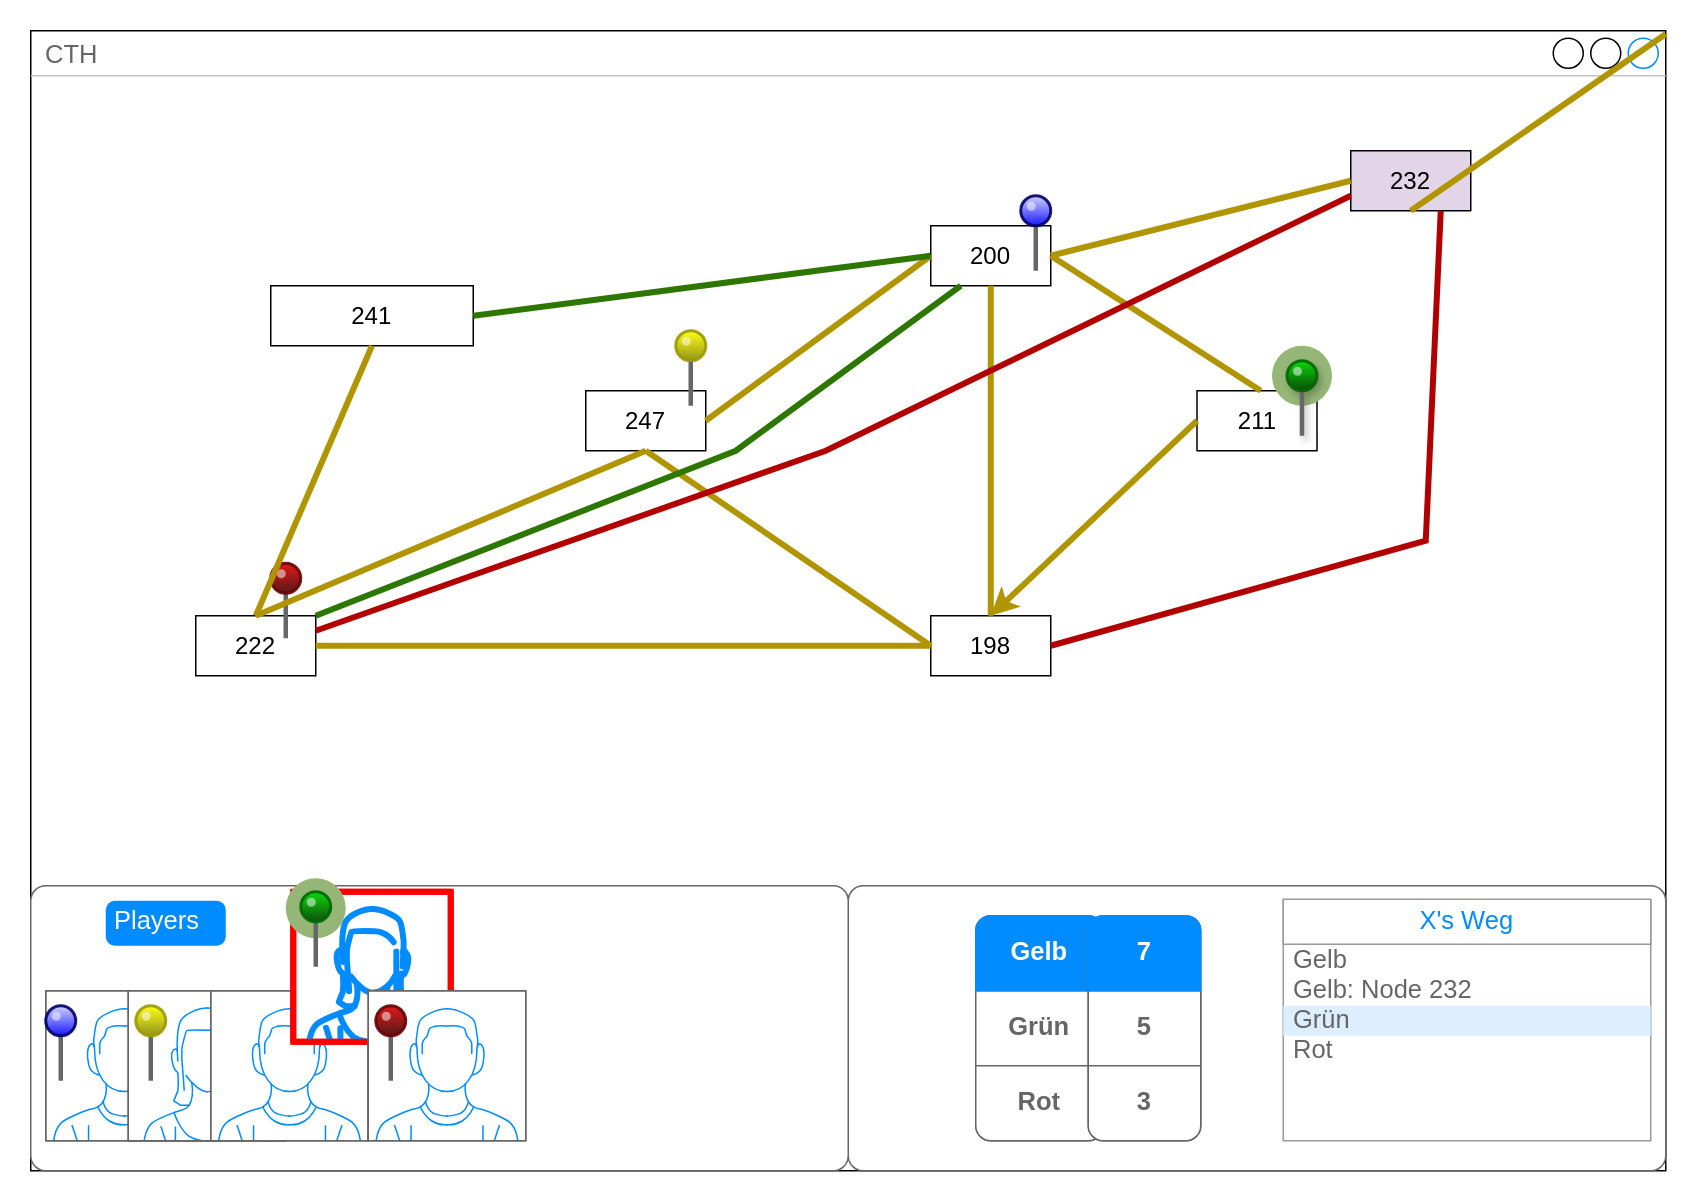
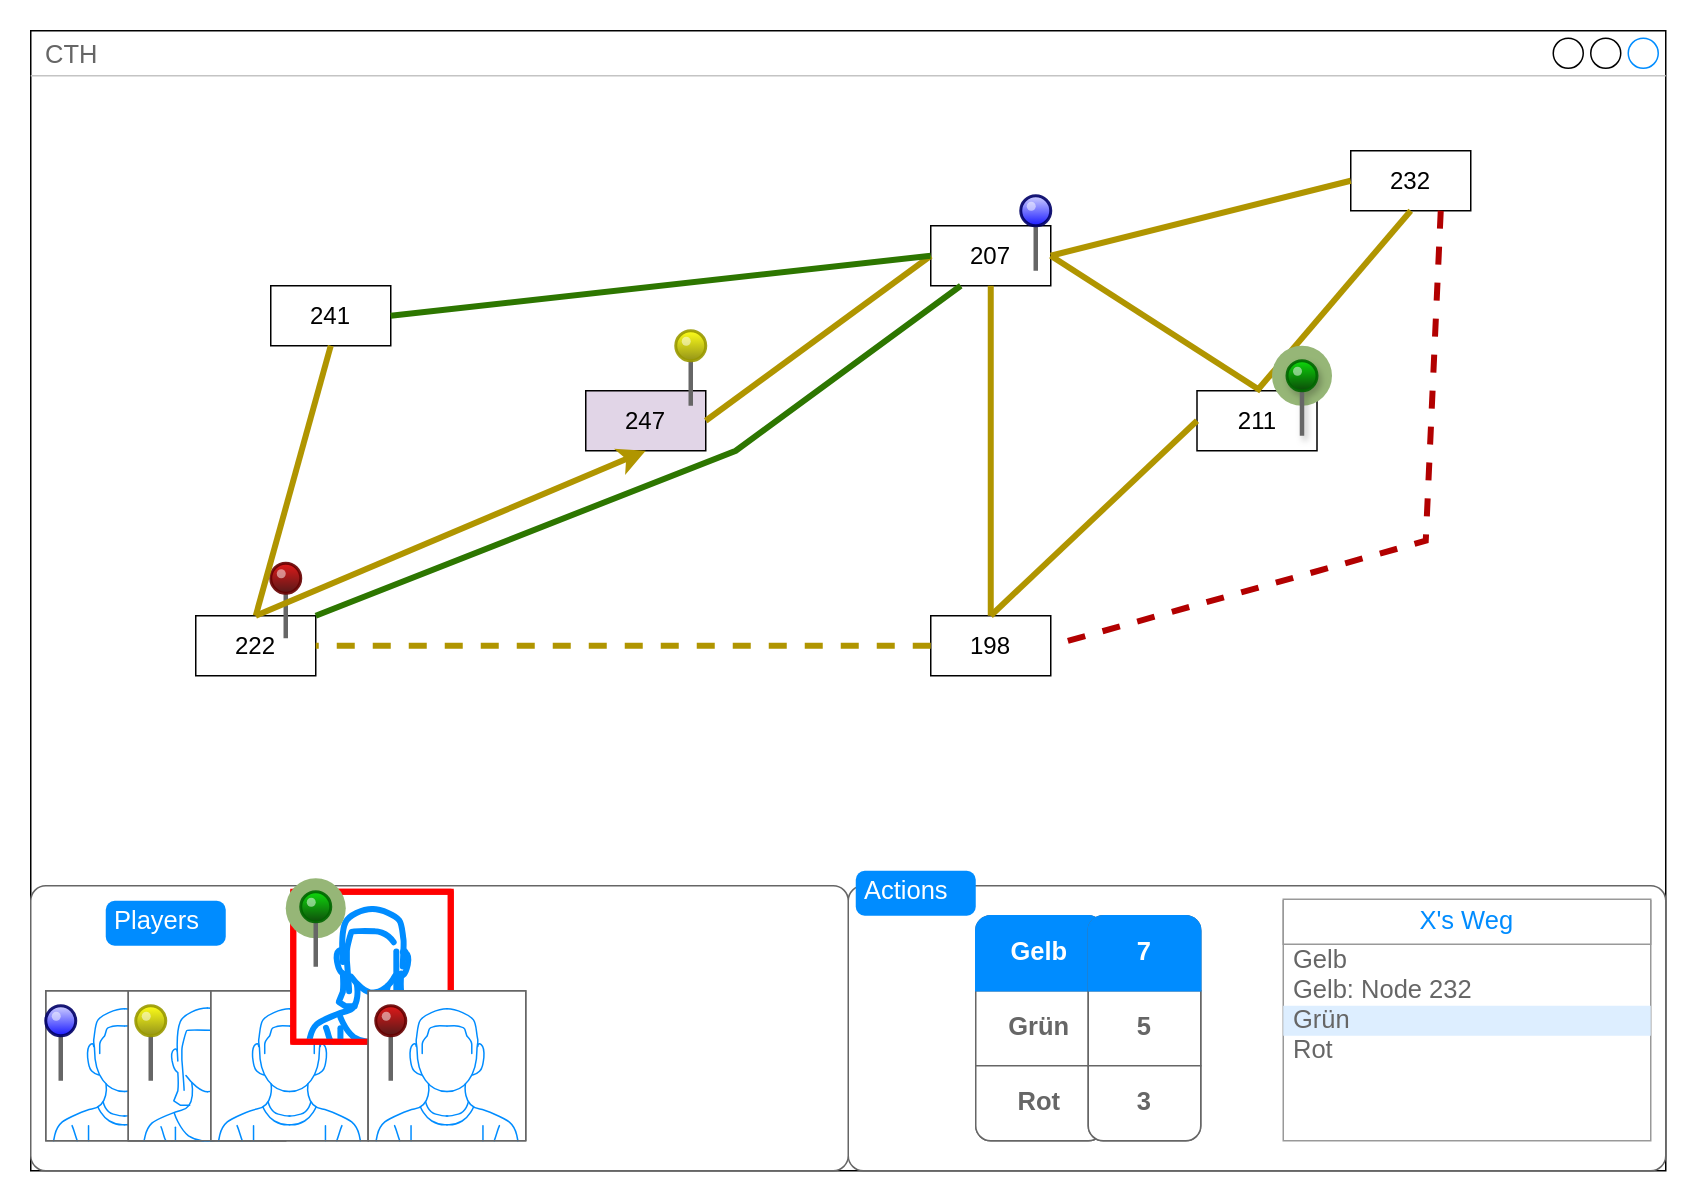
edge "232" -- "CTH": now "232" -- "211"
node "232": fillcolor #e1d5e7 -> #ffffff
node "200": label "200" -> "207"
node "241": size 203x60 -> 120x60
node "247": fillcolor #ffffff -> #e1d5e7
edge "232" -- "222": removed
edge "232" -- "198": style solid -> dashed
edge "247" -- "222": arrowhead none -> classic
edge "247" -- "198": removed
edge "211" -> "198": arrowhead classic -> none
edge "222" -- "198": style solid -> dashed
node "Actions": added
